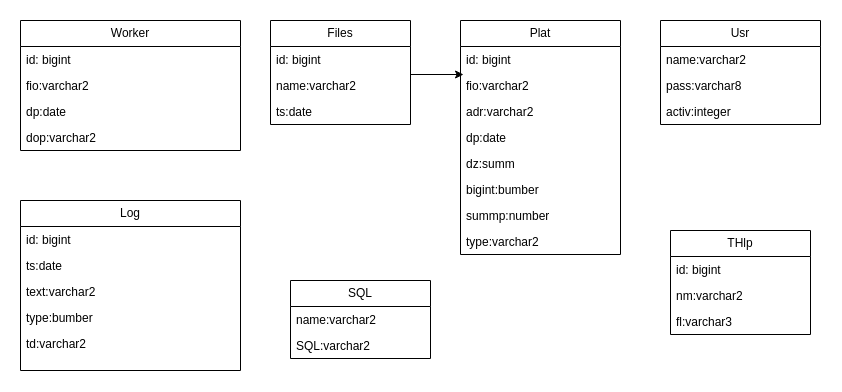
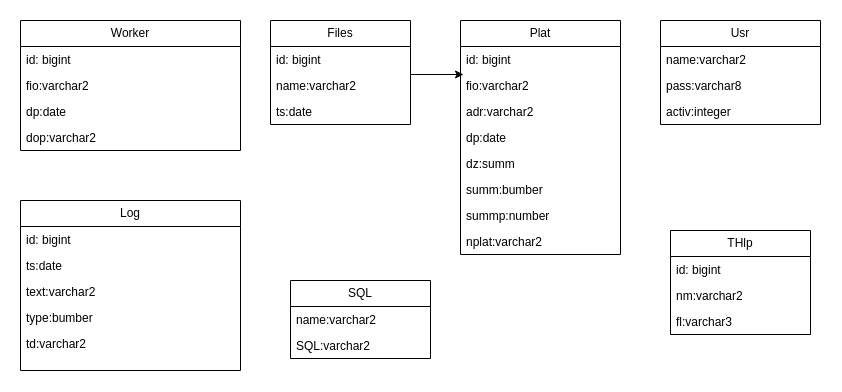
node "bigint:bumber": label "bigint:bumber" -> "summ:bumber"
node "type:varchar2": label "type:varchar2" -> "nplat:varchar2"
